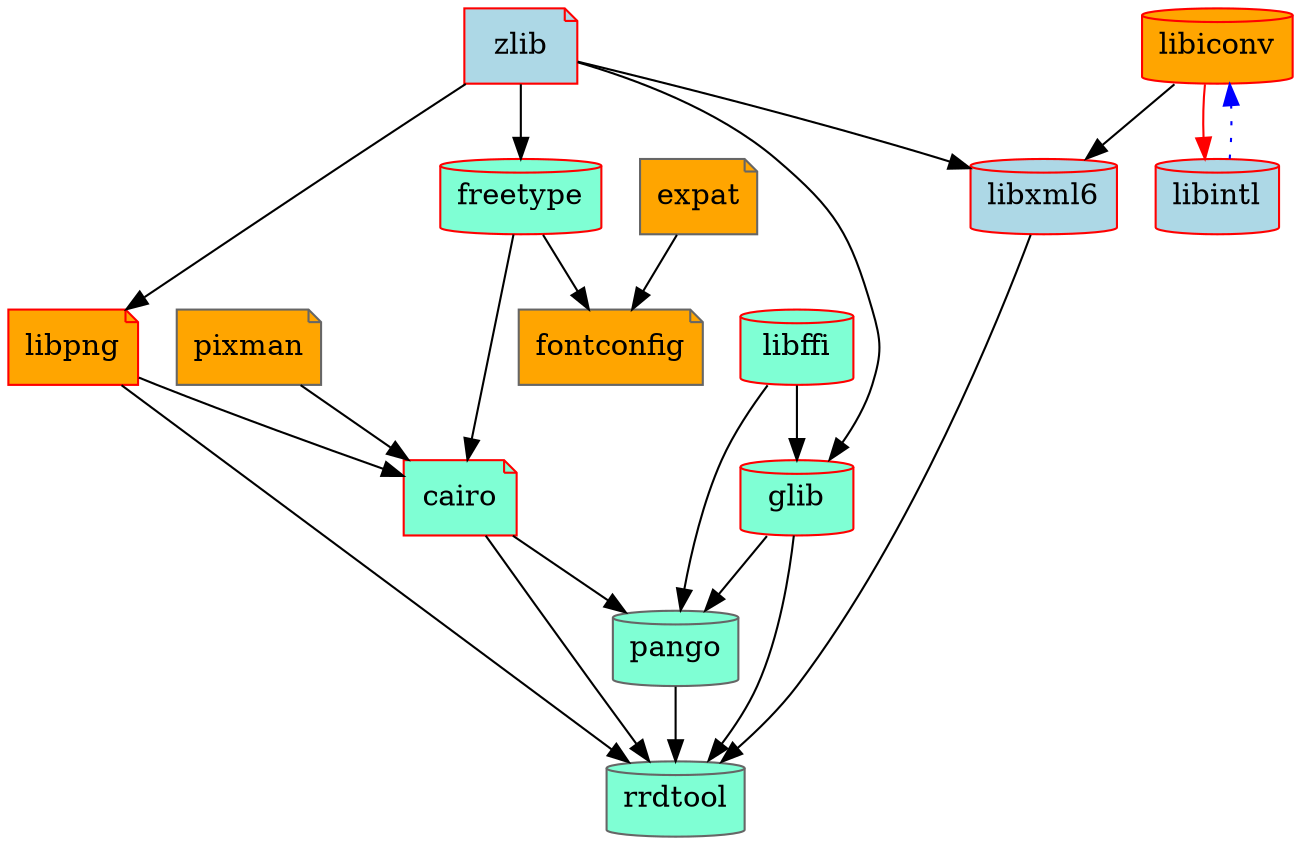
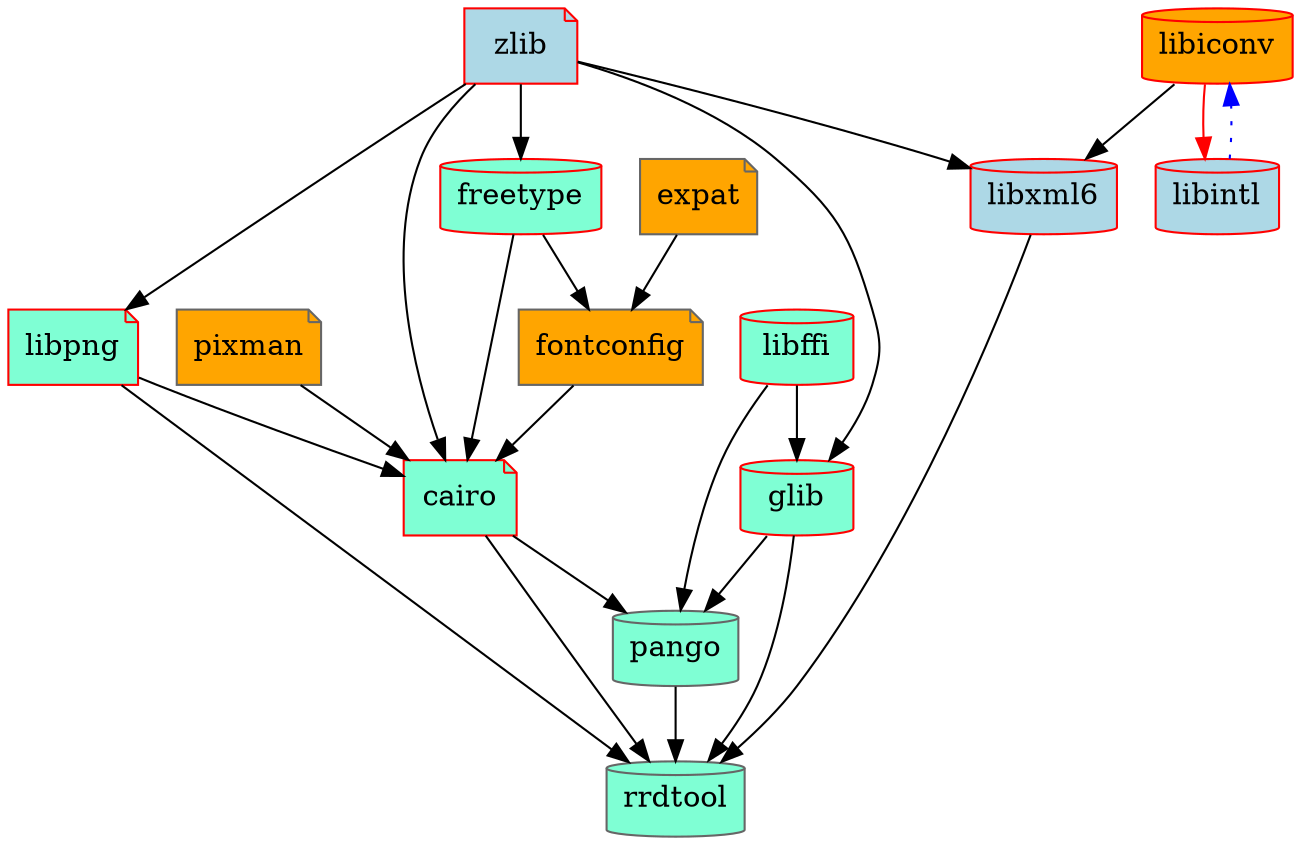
edge "zlib" -> "cairo": added
node "libpng": fillcolor orange -> aquamarine
edge "fontconfig" -> "cairo": added
